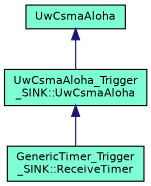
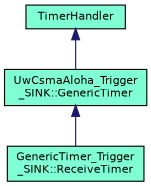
node "UwCsmaAloha": label "UwCsmaAloha" -> "TimerHandler"
node "UwCsmaAloha_Trigger _SINK::UwCsmaAloha": label "UwCsmaAloha_Trigger _SINK::UwCsmaAloha" -> "UwCsmaAloha_Trigger _SINK::GenericTimer"
